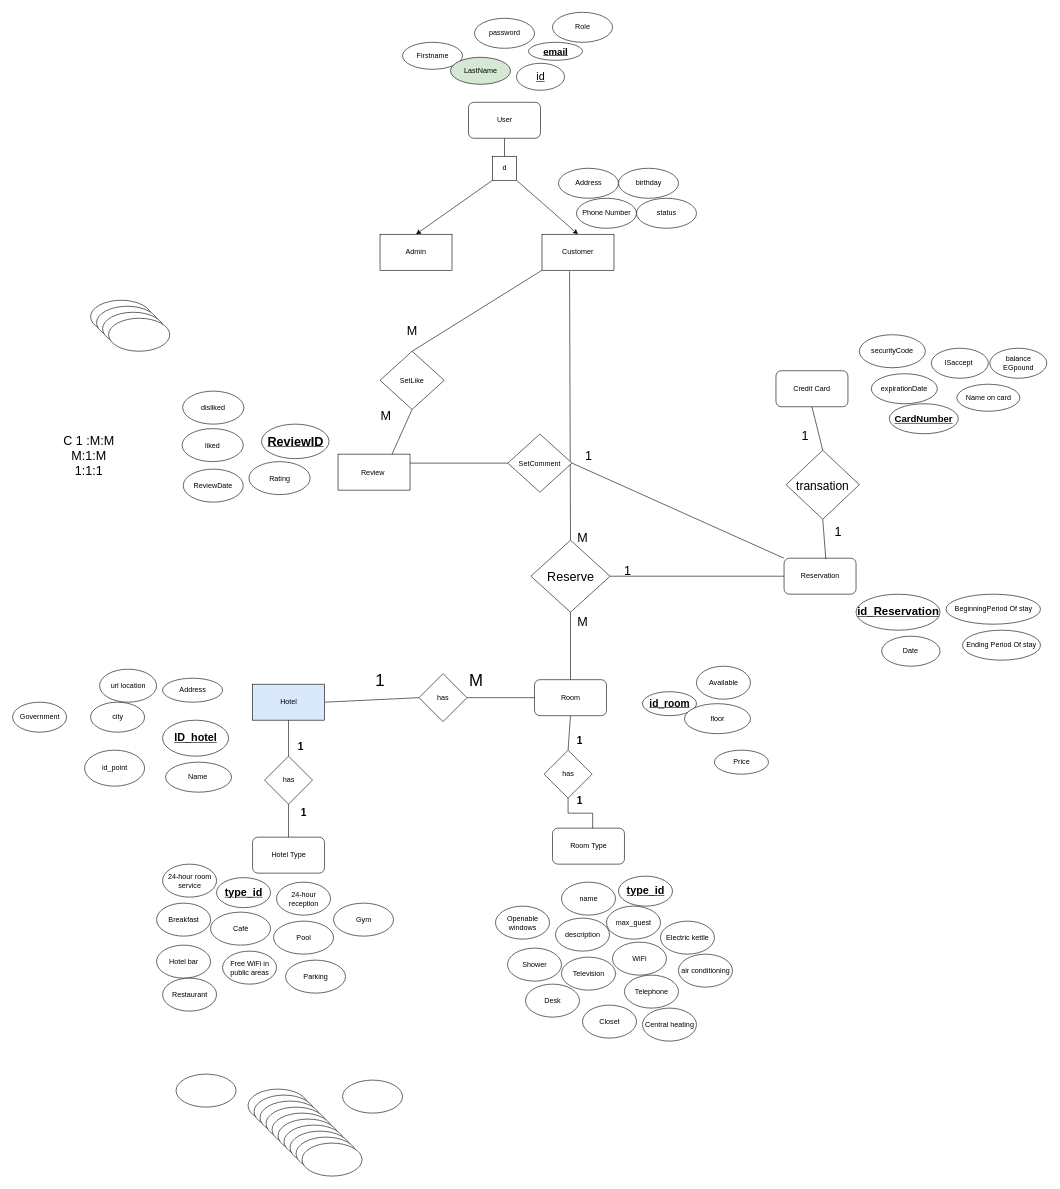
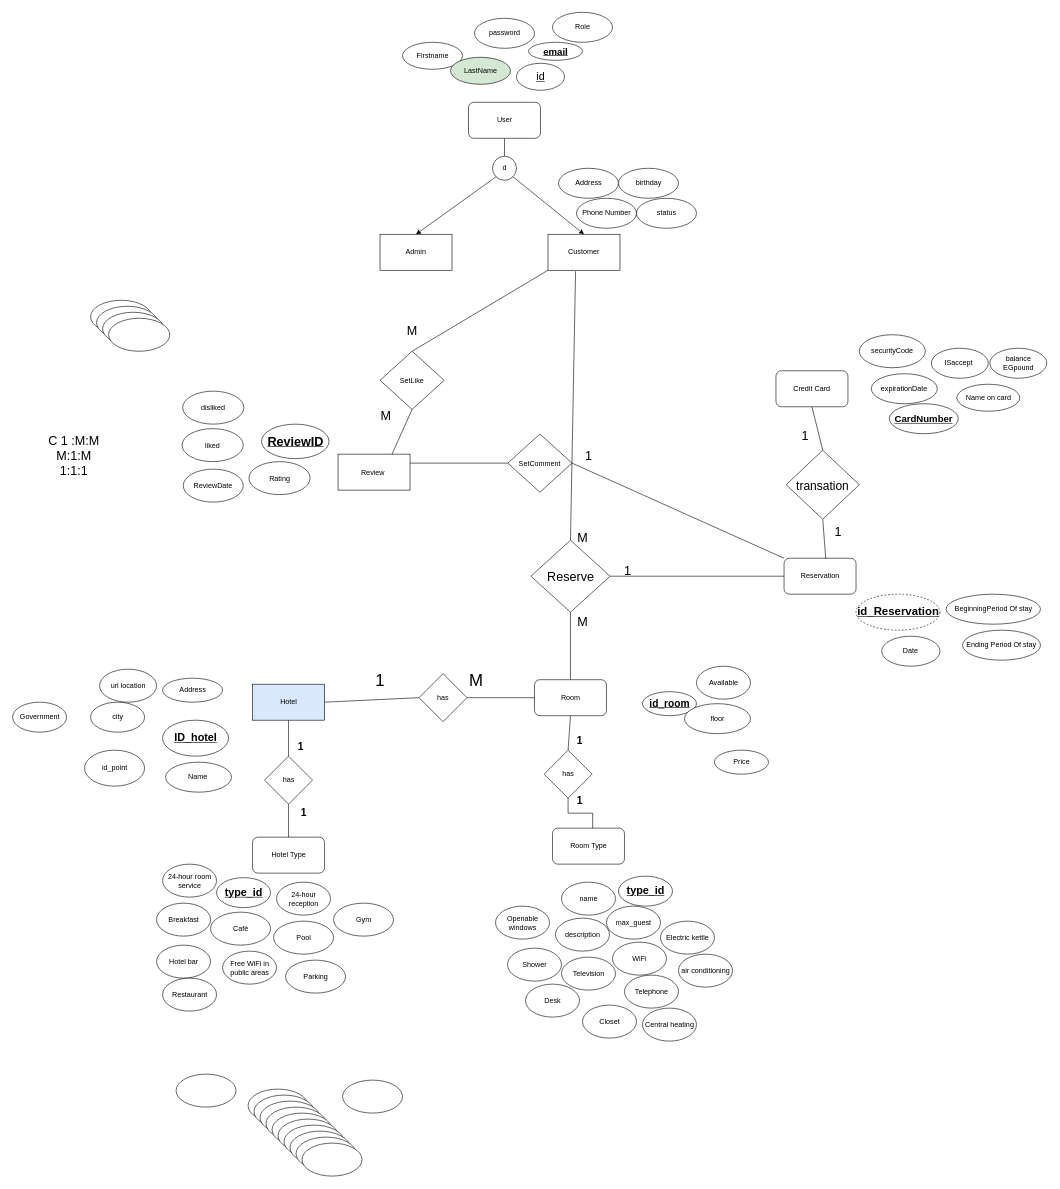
node "d": shape rectangle -> ellipse
node "Customer": moved (578, 252) -> (584, 252)
node "C 1 :M:M M:1:M 1:1:1": moved (89, 455) -> (74, 455)
node "id_Reservation": style solid -> dashed
